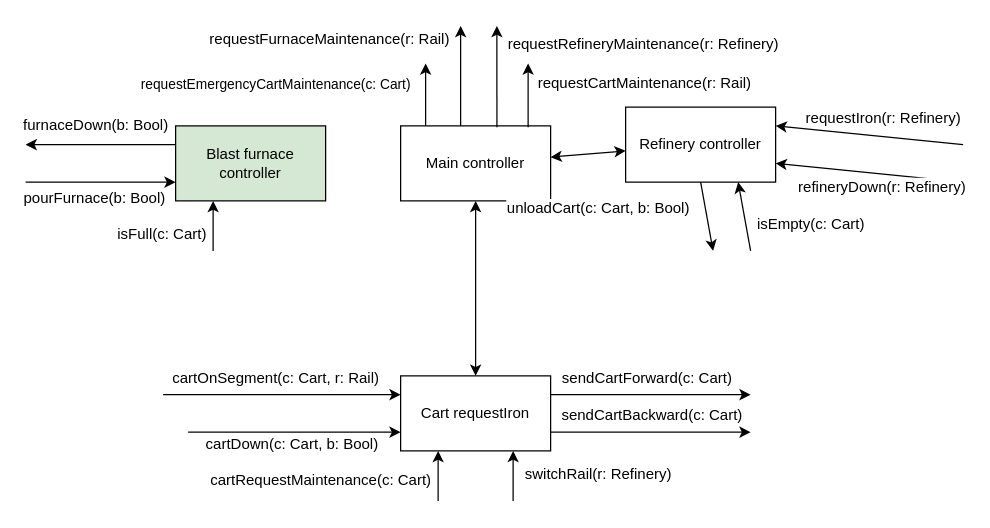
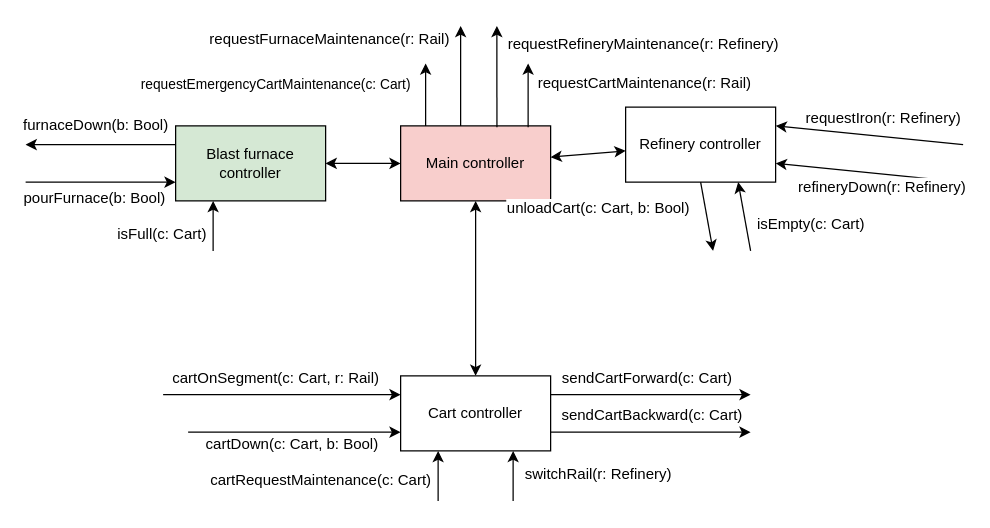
edge "Blast furnace controller" -- "Main controller": added
node "Main controller": fillcolor #ffffff -> #f8cecc
node "Cart requestIron": label "Cart requestIron" -> "Cart controller"
